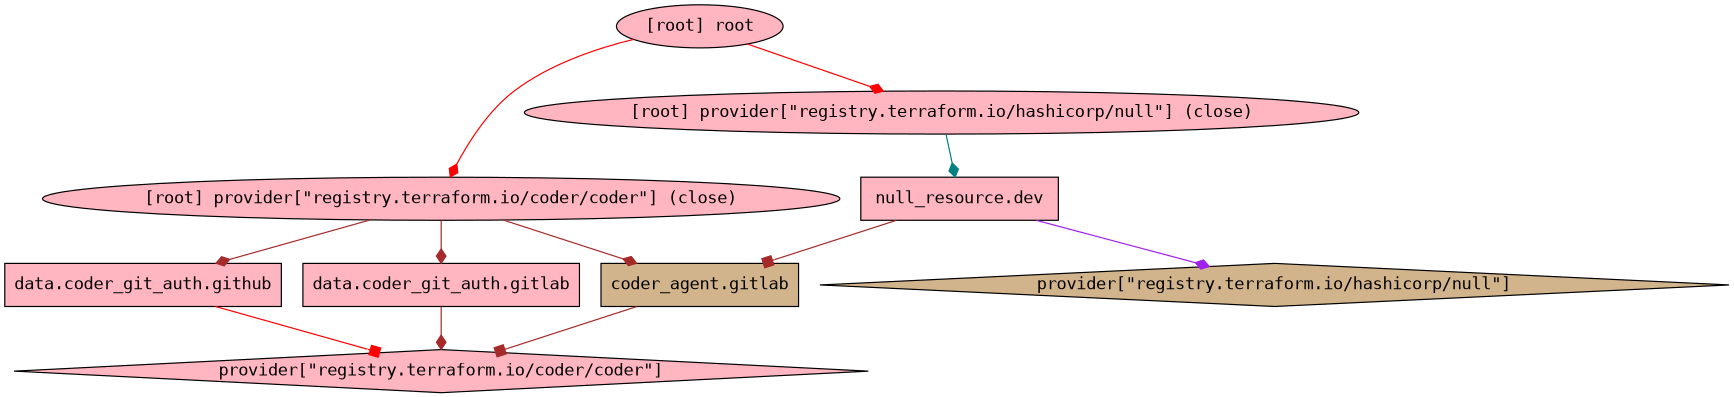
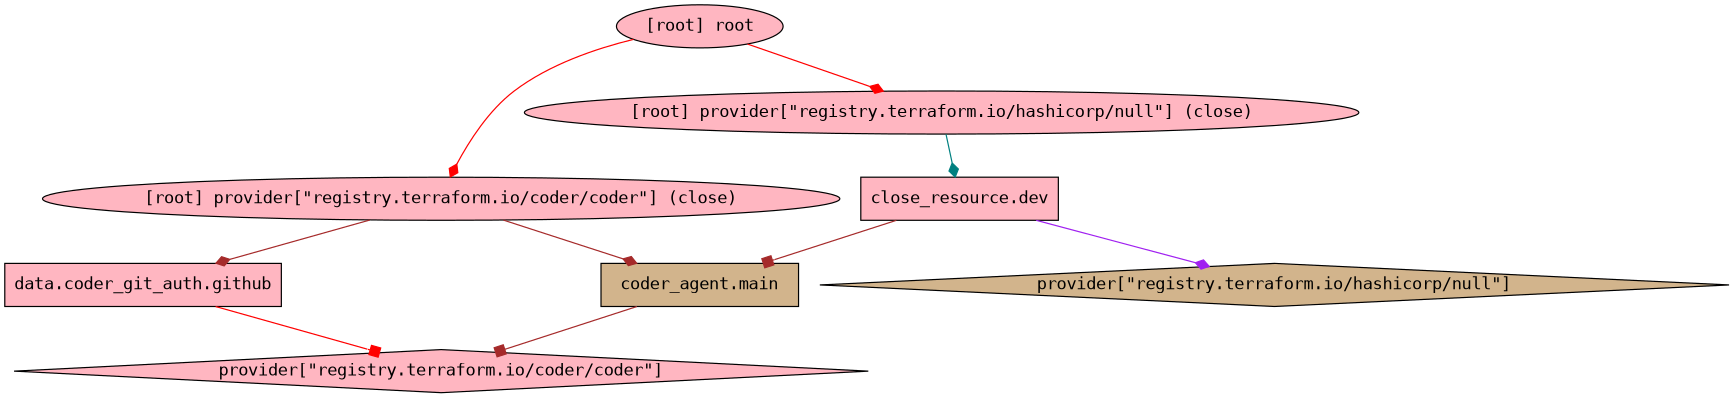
node "null_resource.dev": label "null_resource.dev" -> "close_resource.dev"
node "data.coder_git_auth.gitlab": removed
node "coder_agent.gitlab": label "coder_agent.gitlab" -> "coder_agent.main"
